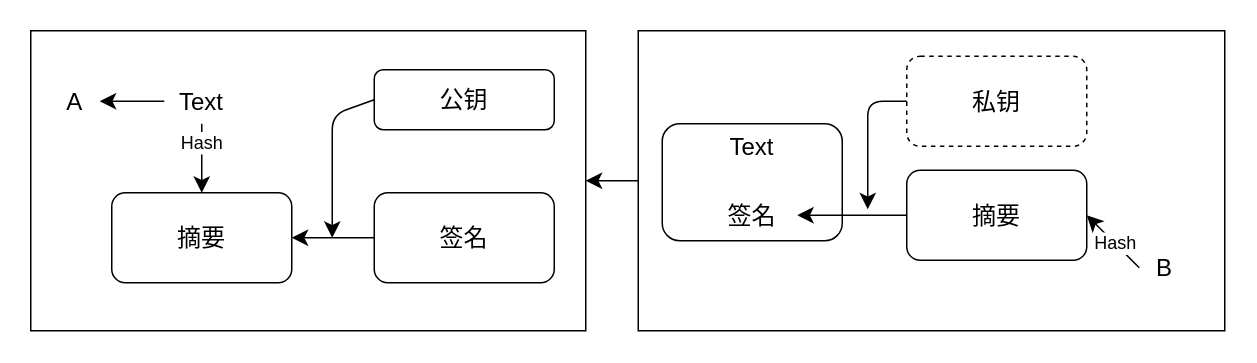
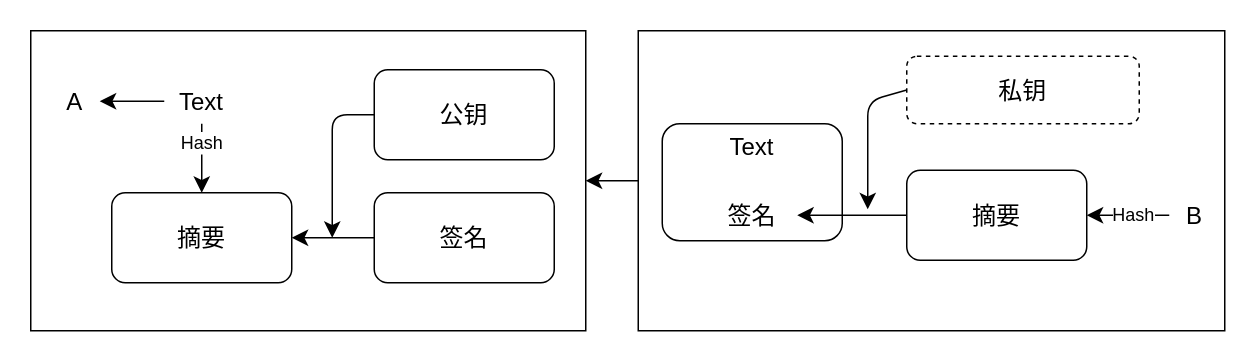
node "公钥": size 180x60 -> 180x90
node "私钥": size 180x90 -> 233x68
node "B": moved (1165, 268) -> (1195, 215)
